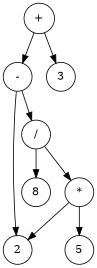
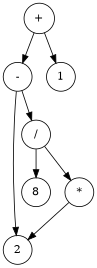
node "3": label "3" -> "1"
node "5": removed
